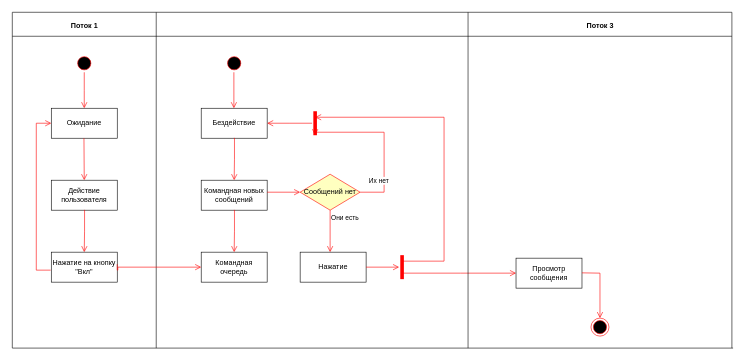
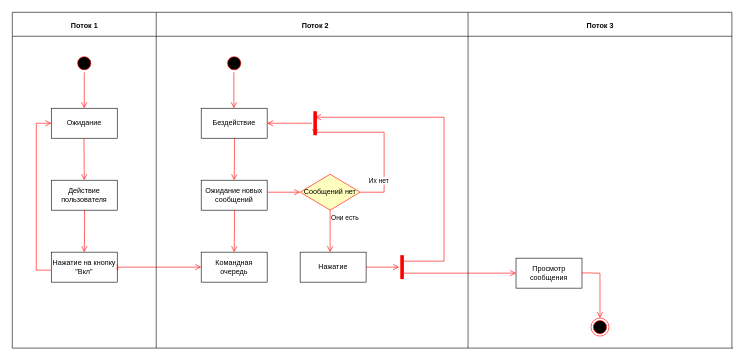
node "Поток 2": added
node "Командная новых сообщений": label "Командная новых сообщений" -> "Ожидание новых сообщений"
